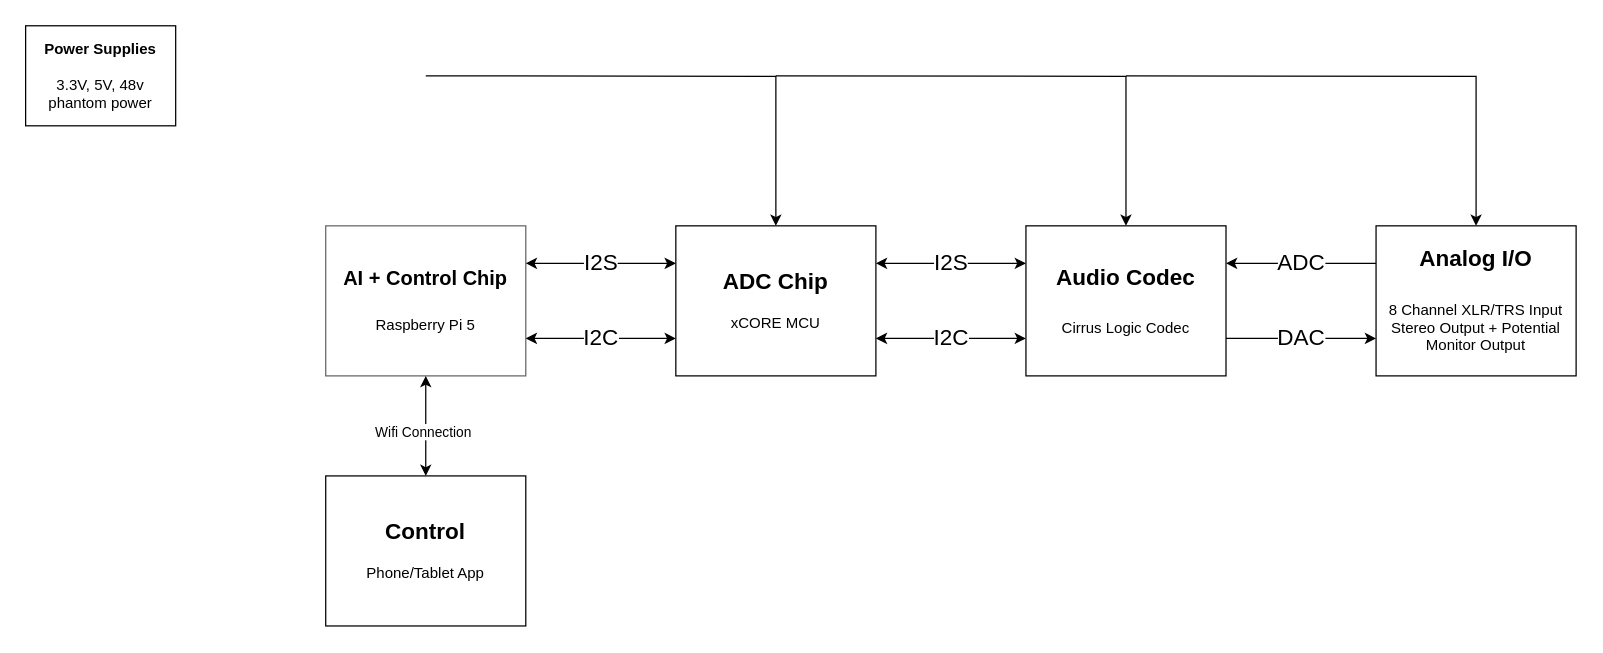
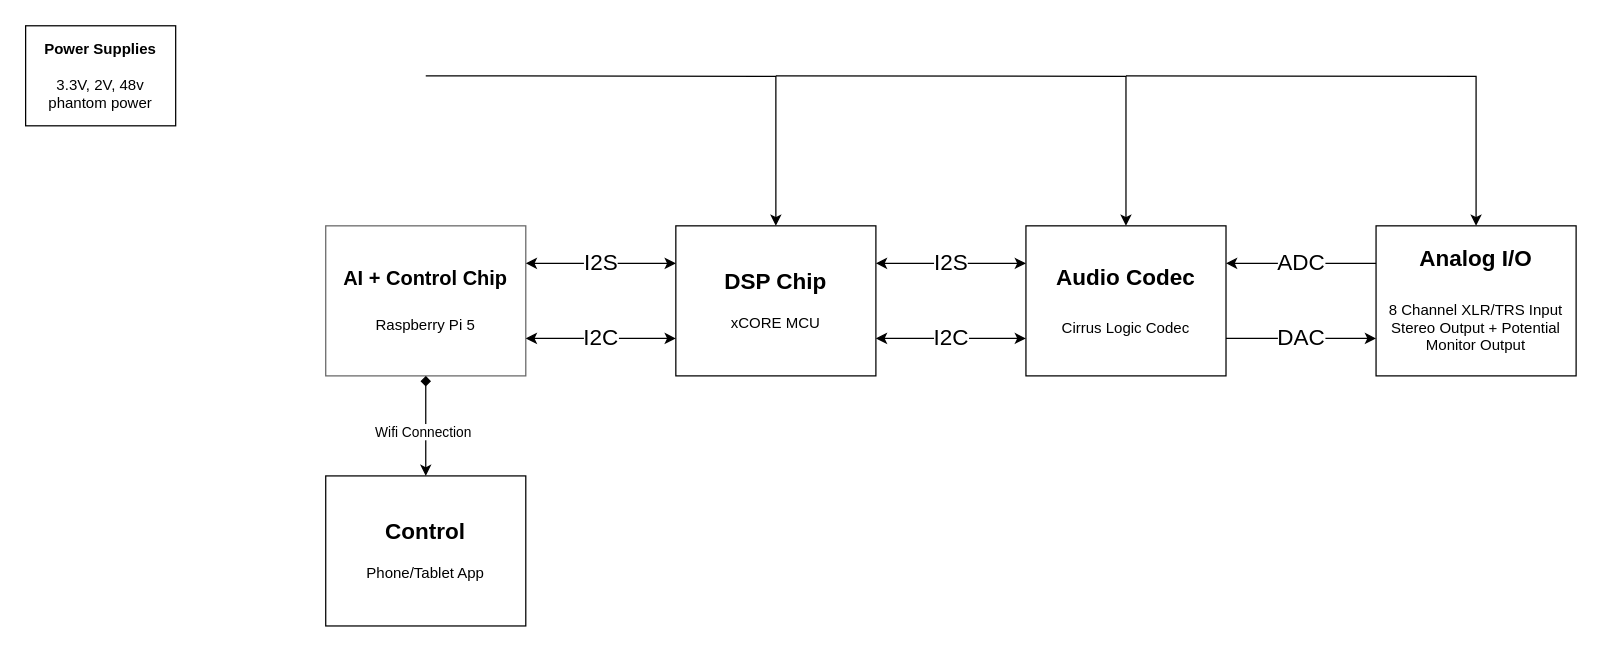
node "Power Supplies 3.3V, 5V, 48v phantom power": label "Power Supplies 3.3V, 5V, 48v phantom power" -> "Power Supplies 3.3V, 2V, 48v phantom power"
node "ADC Chip xCORE MCU": label "ADC Chip xCORE MCU" -> "DSP Chip xCORE MCU"
edge "AI + Control Chip Raspberry Pi 5" -- "Control Phone/Tablet App": arrowhead classic -> diamond
